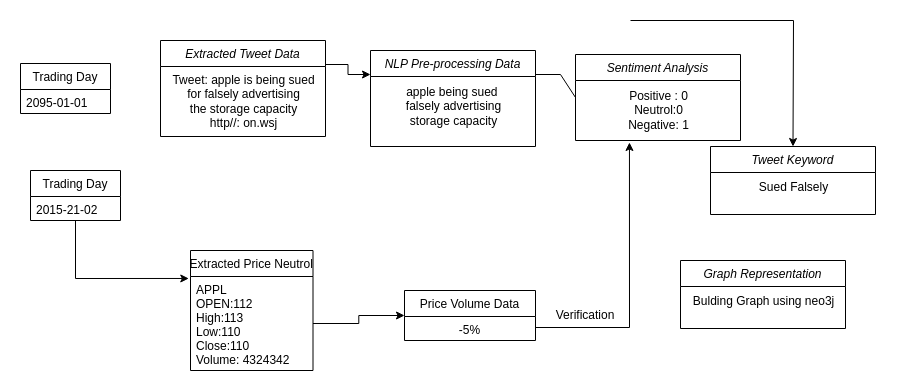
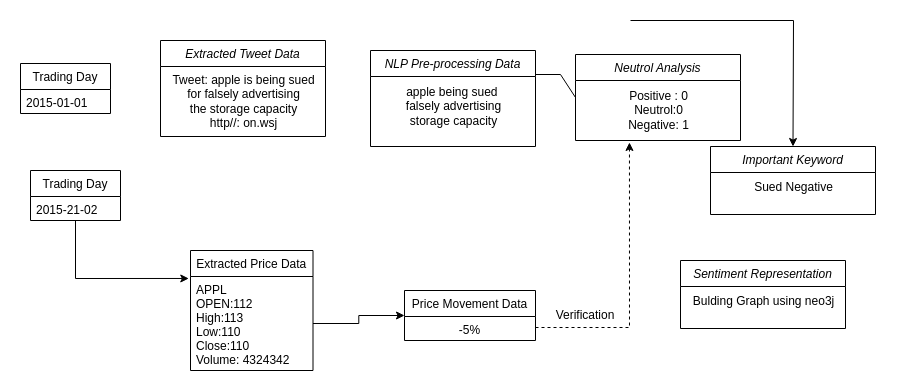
edge "Extracted Tweet Data" -> "NLP Pre-processing Data": removed
node "Sentiment Analysis": label "Sentiment Analysis" -> "Neutrol Analysis"
node "2095-01-01": label "2095-01-01" -> "2015-01-01"
node "Tweet Keyword": label "Tweet Keyword" -> "Important Keyword"
node "Sued Falsely": label "Sued Falsely" -> "Sued Negative"
node "Extracted Price Neutrol": label "Extracted Price Neutrol" -> "Extracted Price Data"
node "Graph Representation": label "Graph Representation" -> "Sentiment Representation"
edge "-5%" -> "Positive : 0 Neutrol:0 Negative: 1": style solid -> dashed
node "Price Volume Data": label "Price Volume Data" -> "Price Movement Data"
